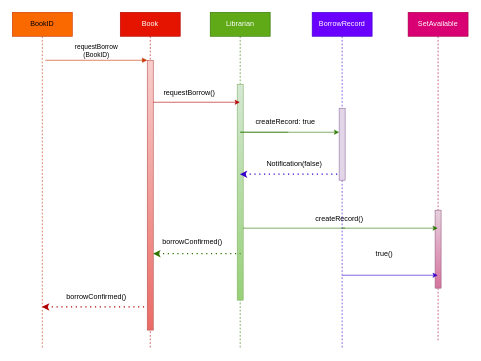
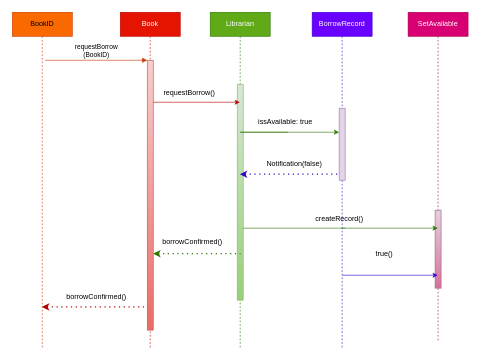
node "createRecord: true": label "createRecord: true" -> "issAvailable: true"
